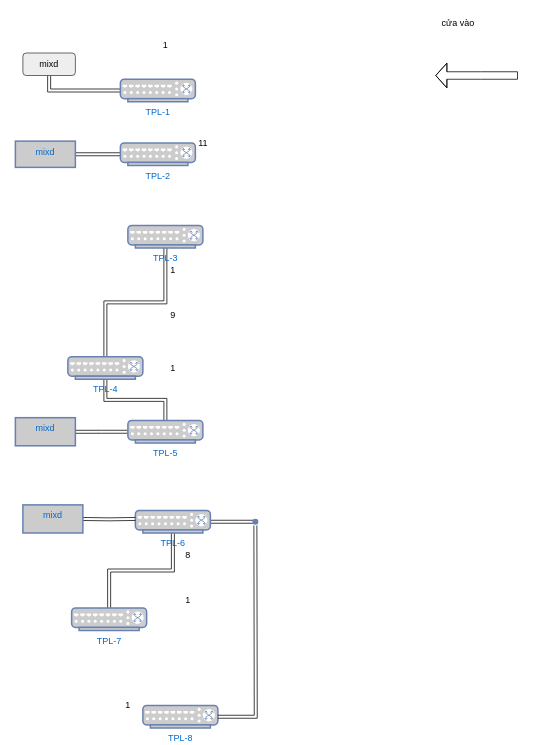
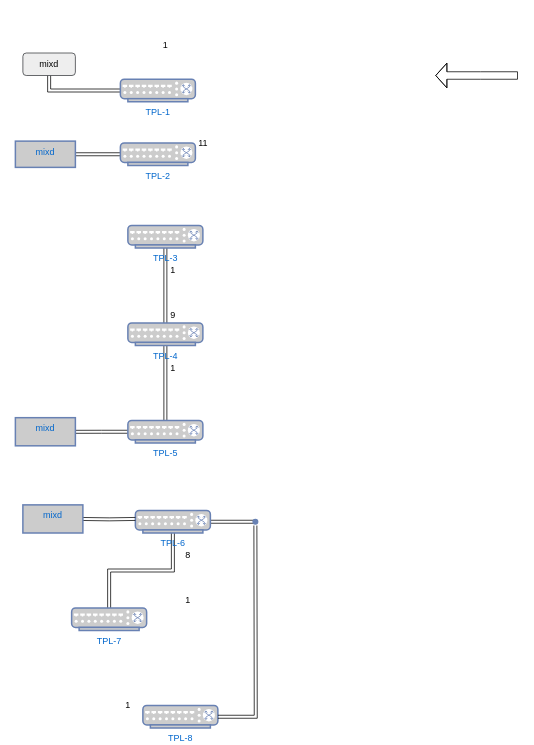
node "cửa vào": removed
node "TPL-4": moved (105, 368) -> (165, 334)
